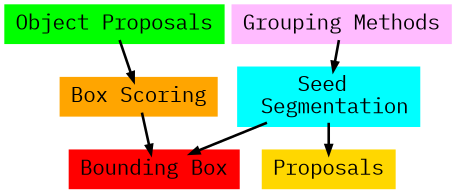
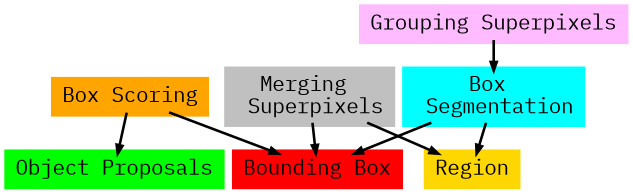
node "Grouping Methods": label "Grouping Methods" -> "Grouping Superpixels"
edge "Object Proposals" -> "Box Scoring": reversed
node "Merging Superpixels": added
node "Seed Segmentation": label "Seed Segmentation" -> "Box Segmentation"
node "Proposals": label "Proposals" -> "Region"
